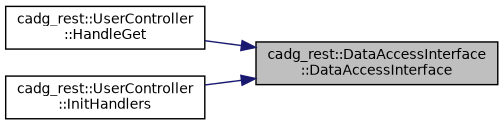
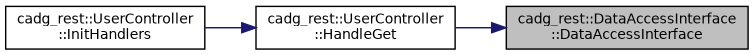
edge "cadg_rest::UserController ::InitHandlers" -> "cadg_rest::DataAccessInterface ::DataAccessInterface": now "cadg_rest::UserController ::InitHandlers" -> "cadg_rest::UserController ::HandleGet"
